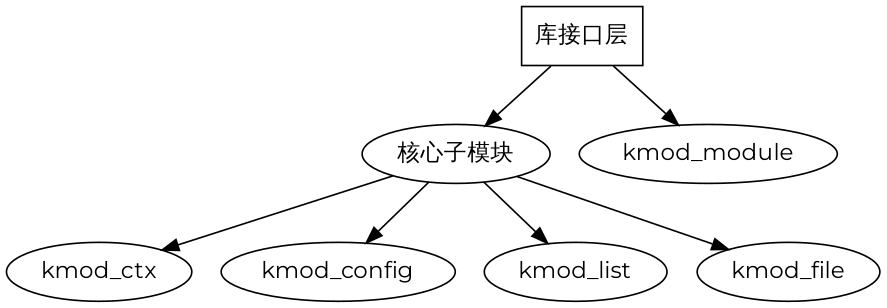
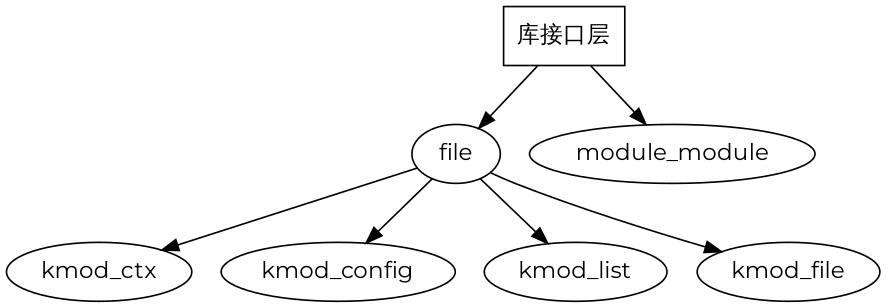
node "核心子模块": label "核心子模块" -> "file"
node "kmod_module": label "kmod_module" -> "module_module"
